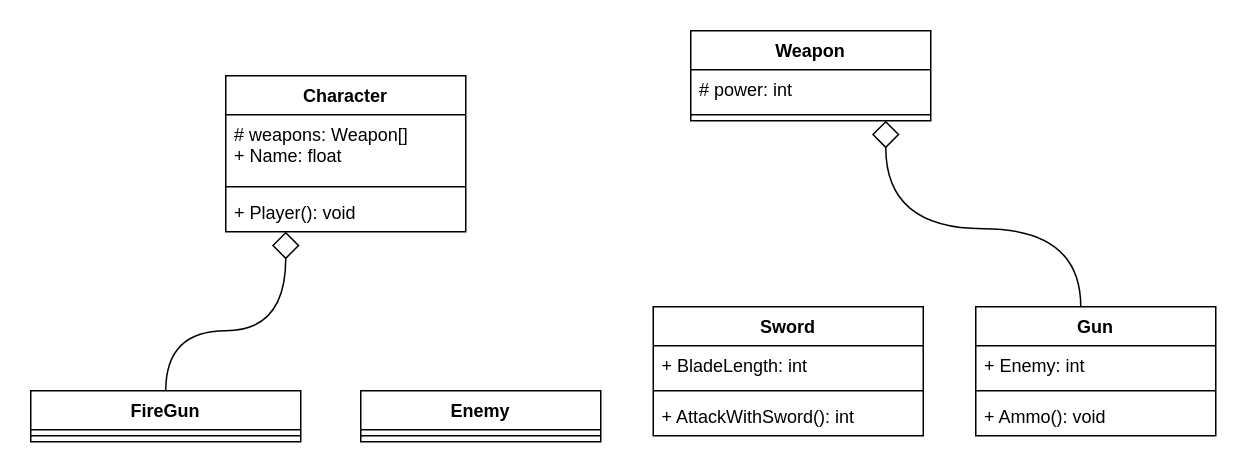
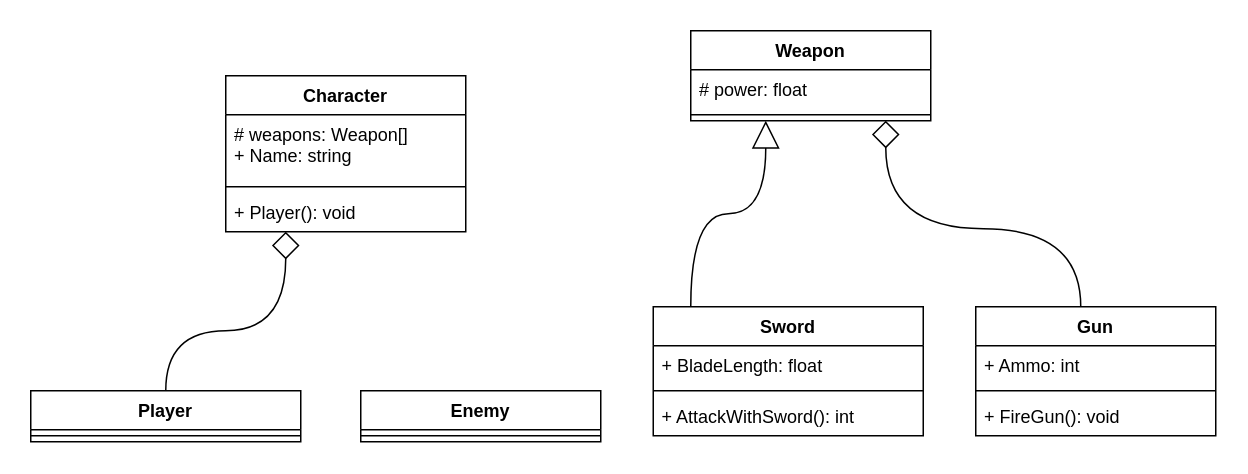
node "# power: int": label "# power: int" -> "# power: float"
node "# weapons: Weapon[] + Name: float": label "# weapons: Weapon[] + Name: float" -> "# weapons: Weapon[] + Name: string"
edge "Sword" -> "Weapon": added
node "+ BladeLength: int": label "+ BladeLength: int" -> "+ BladeLength: float"
node "+ Enemy: int": label "+ Enemy: int" -> "+ Ammo: int"
node "FireGun": label "FireGun" -> "Player"
node "+ Ammo(): void": label "+ Ammo(): void" -> "+ FireGun(): void"
